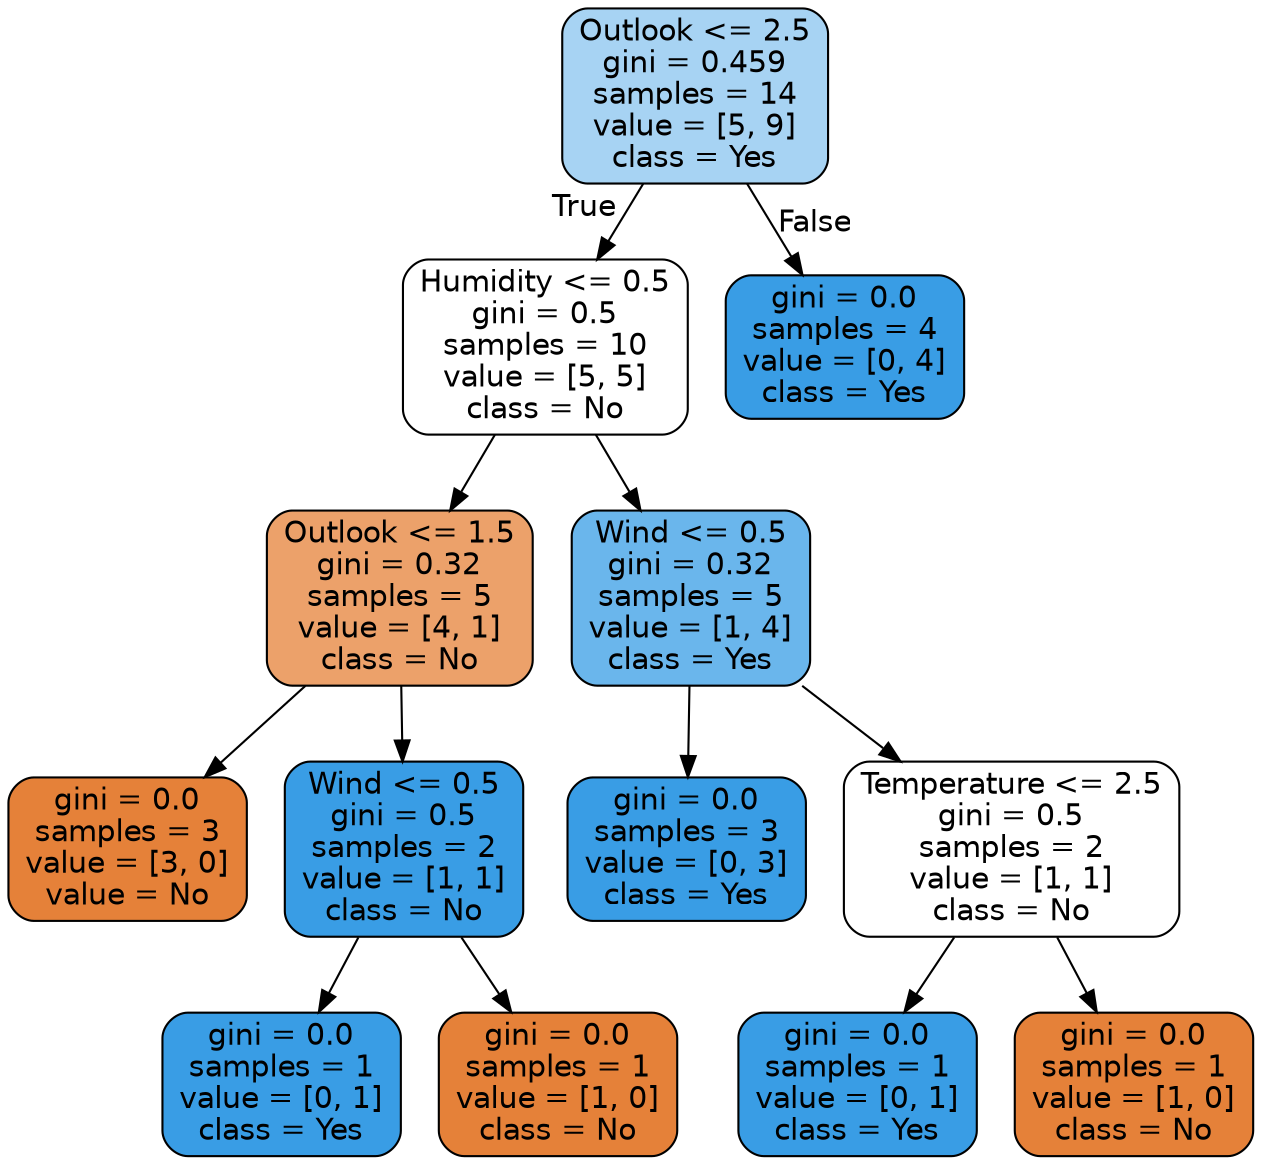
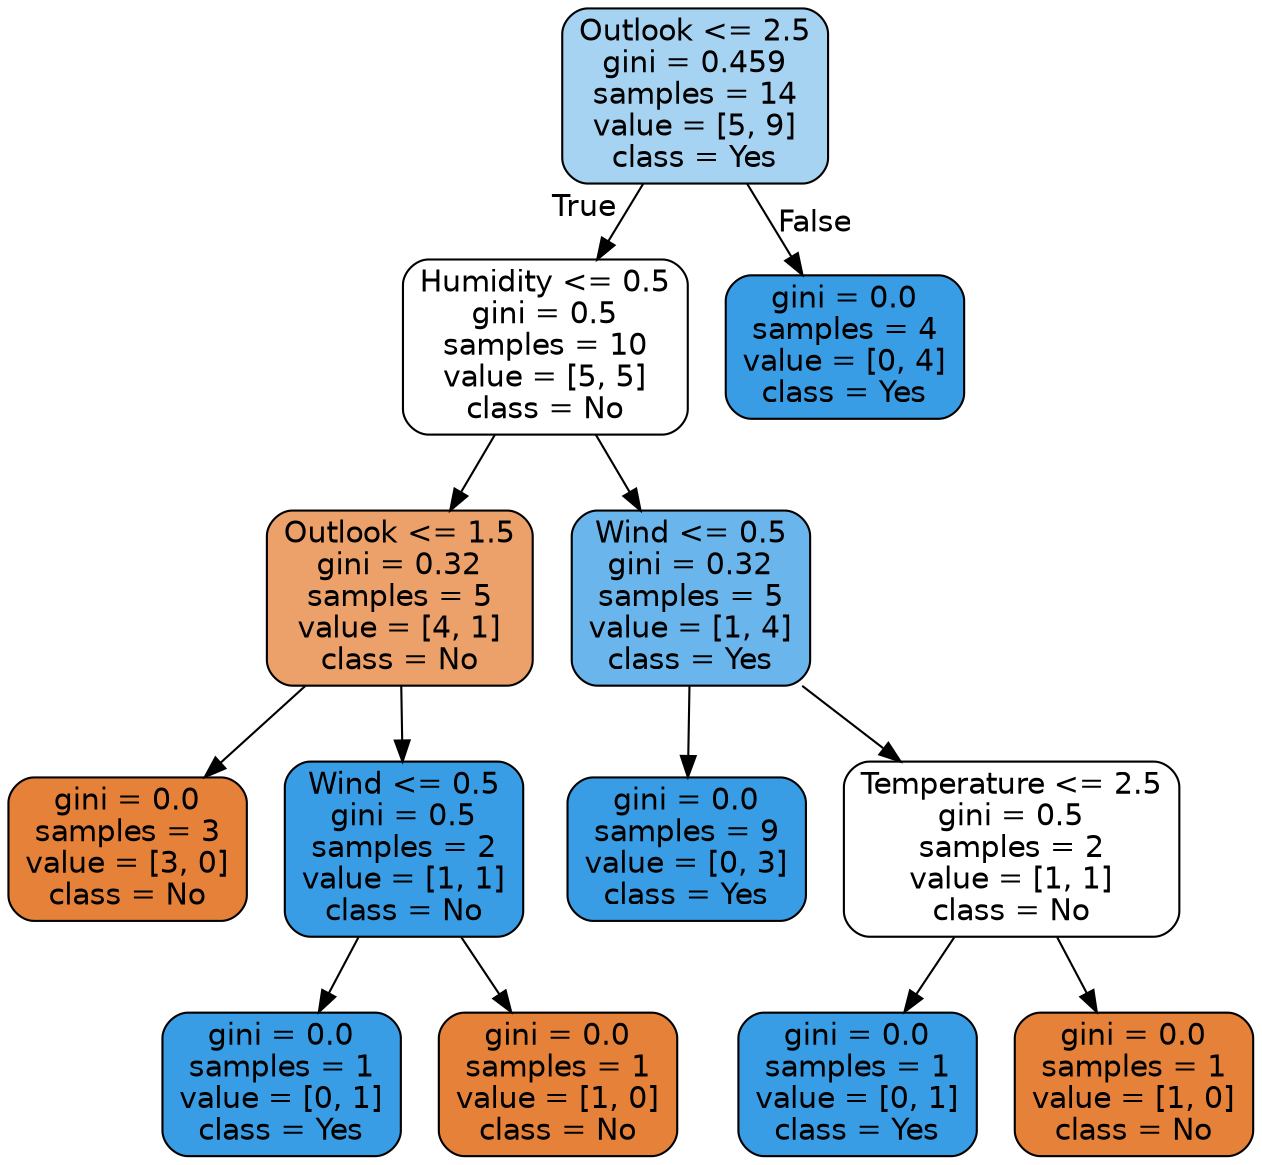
node "gini = 0.0 samples = 3 value = [3, 0] value = No": label "gini = 0.0 samples = 3 value = [3, 0] value = No" -> "gini = 0.0 samples = 3 value = [3, 0] class = No"
node "gini = 0.0 samples = 3 value = [0, 3] class = Yes": label "gini = 0.0 samples = 3 value = [0, 3] class = Yes" -> "gini = 0.0 samples = 9 value = [0, 3] class = Yes"
